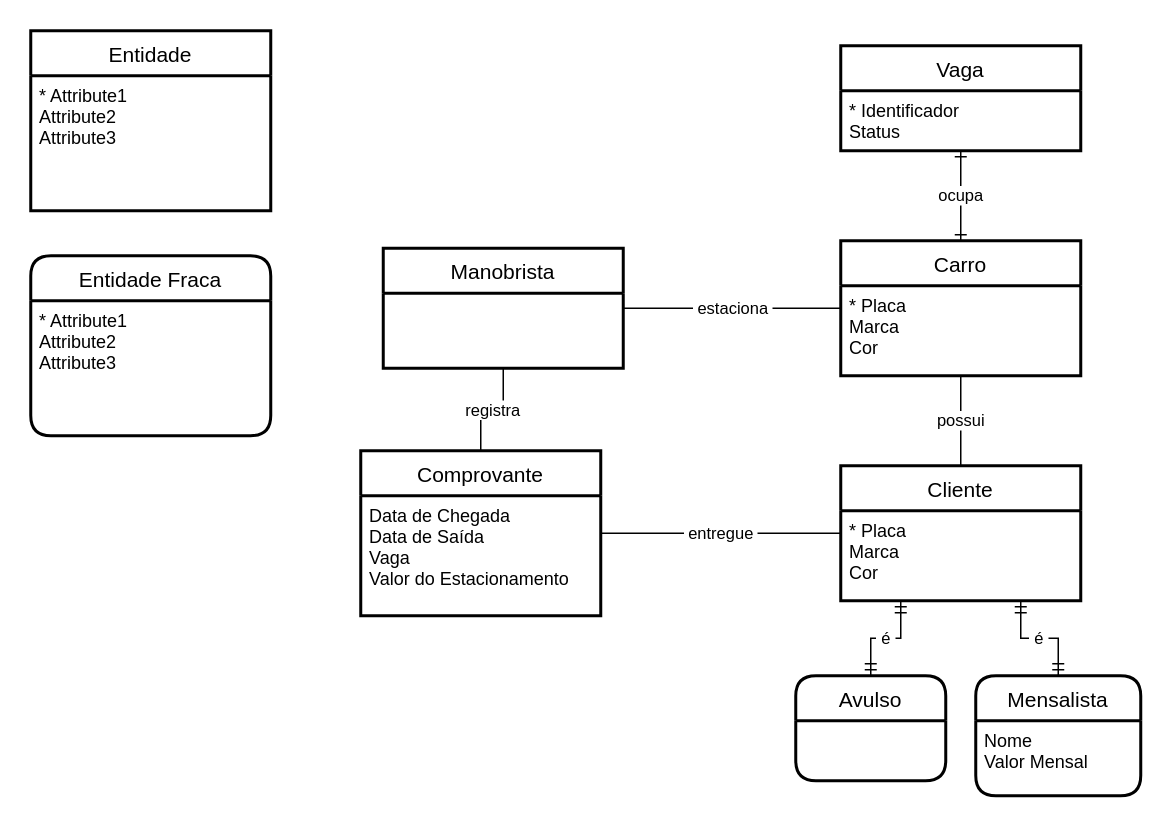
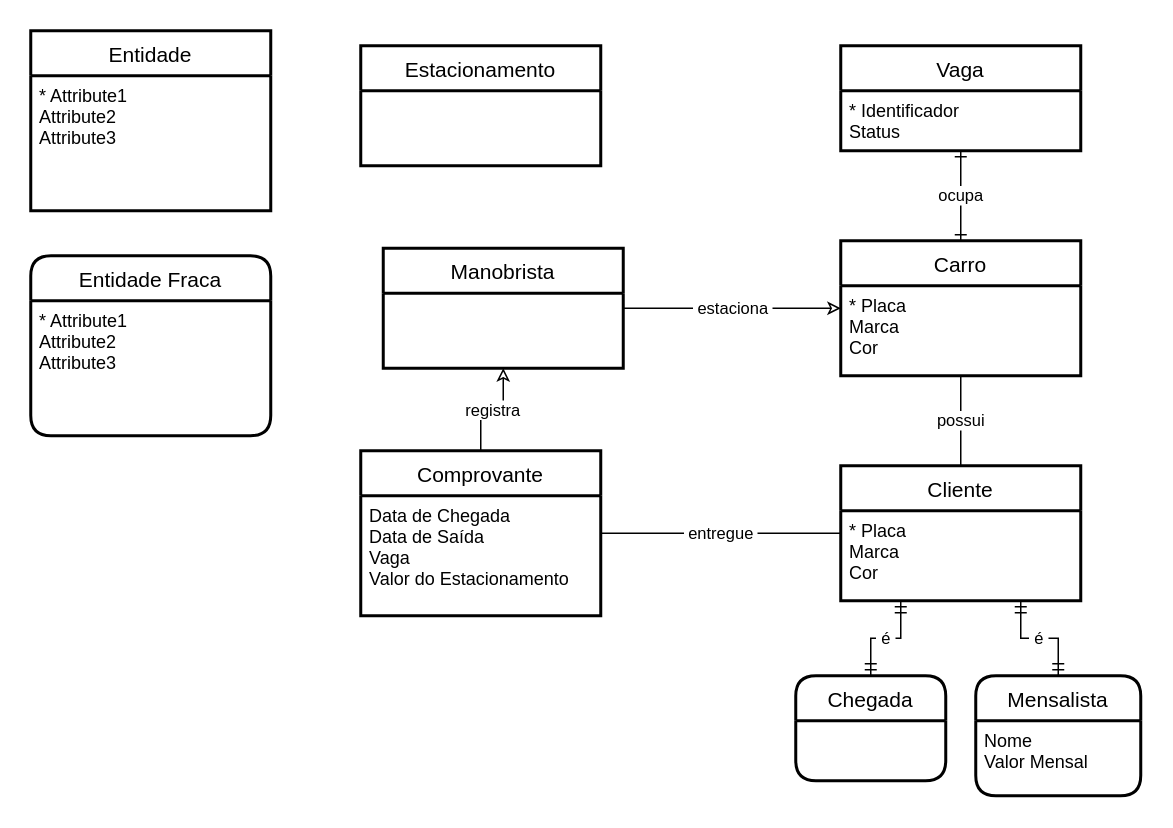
node "Estacionamento": added
edge "Manobrista" -- "Carro": arrowhead none -> classic
edge "Manobrista" -- "Comprovante": arrowhead none -> classic
node "Avulso": label "Avulso" -> "Chegada"
